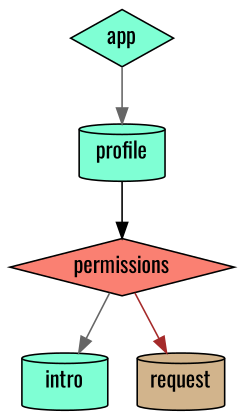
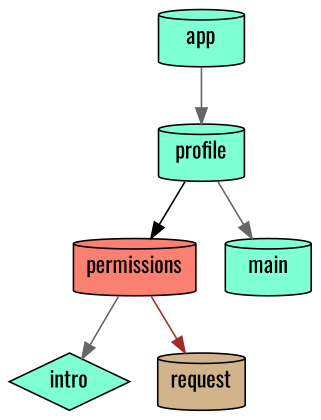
node "app": shape diamond -> cylinder
node "permissions": shape diamond -> cylinder
node "main": added
node "intro": shape cylinder -> diamond
